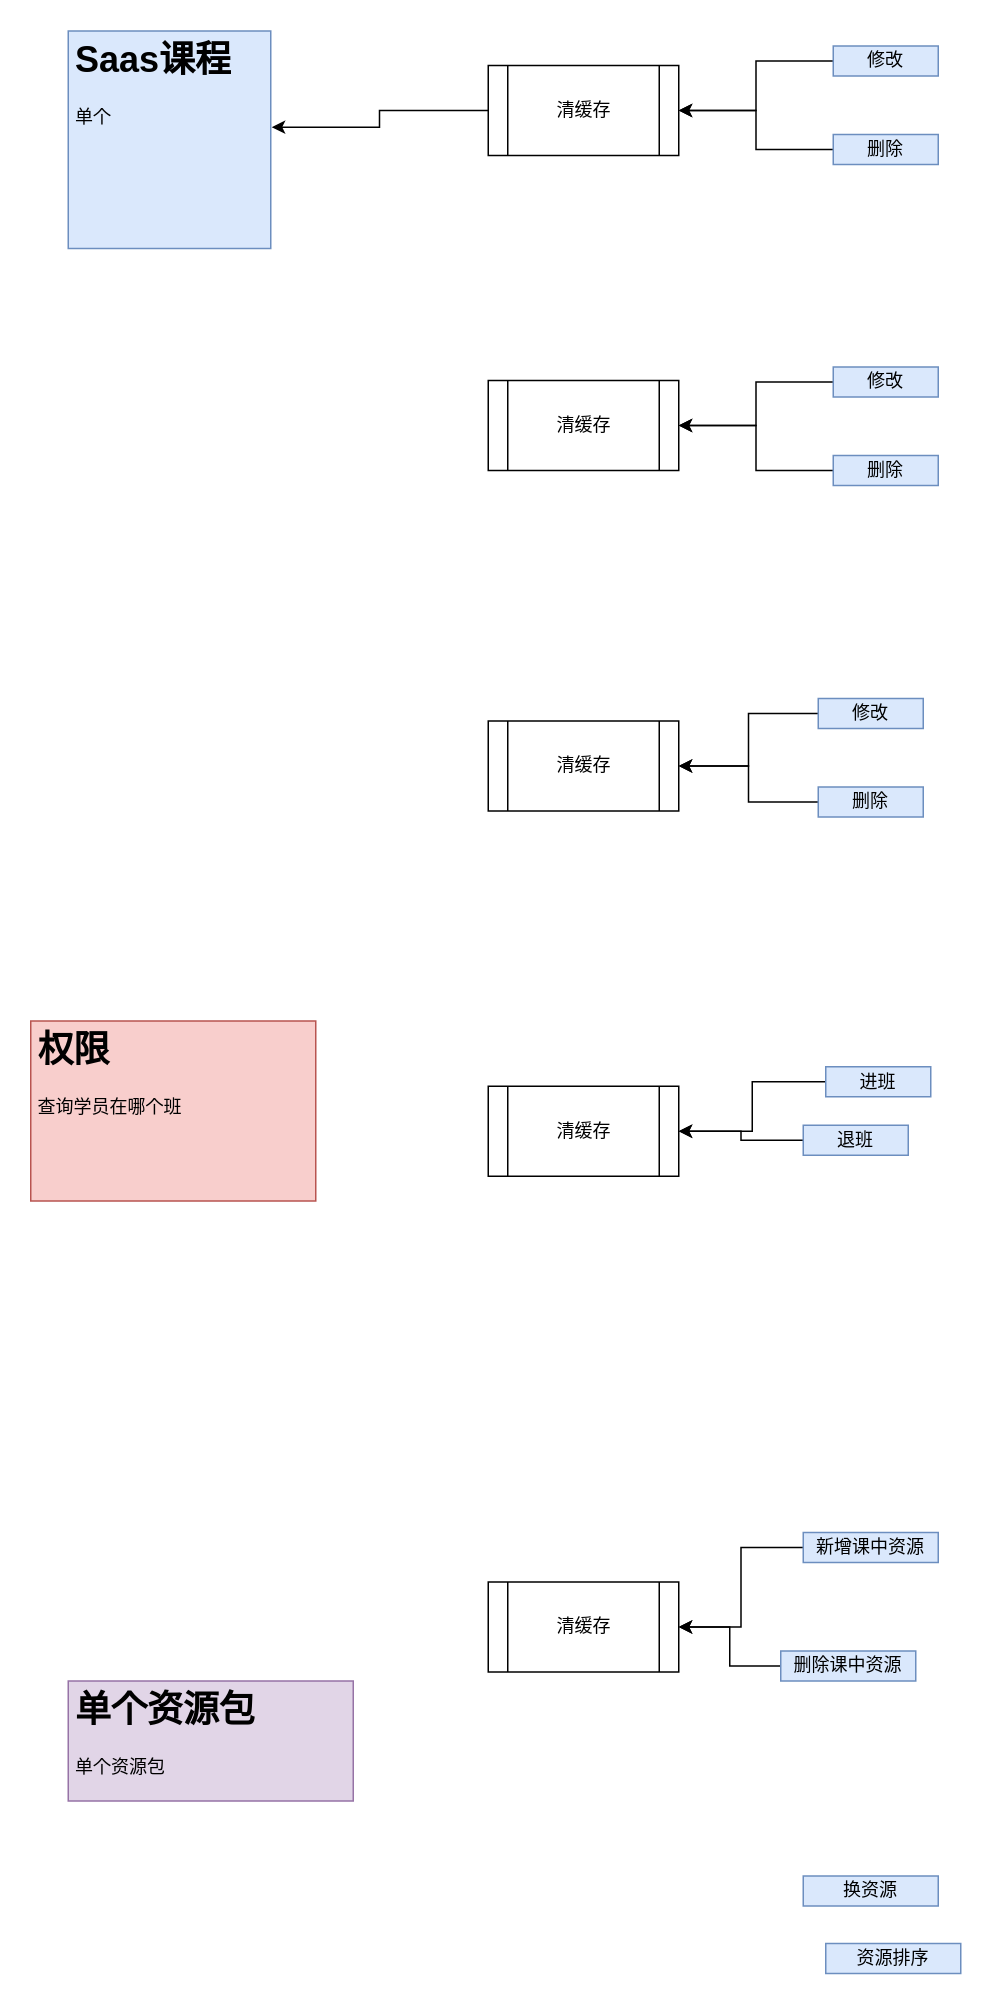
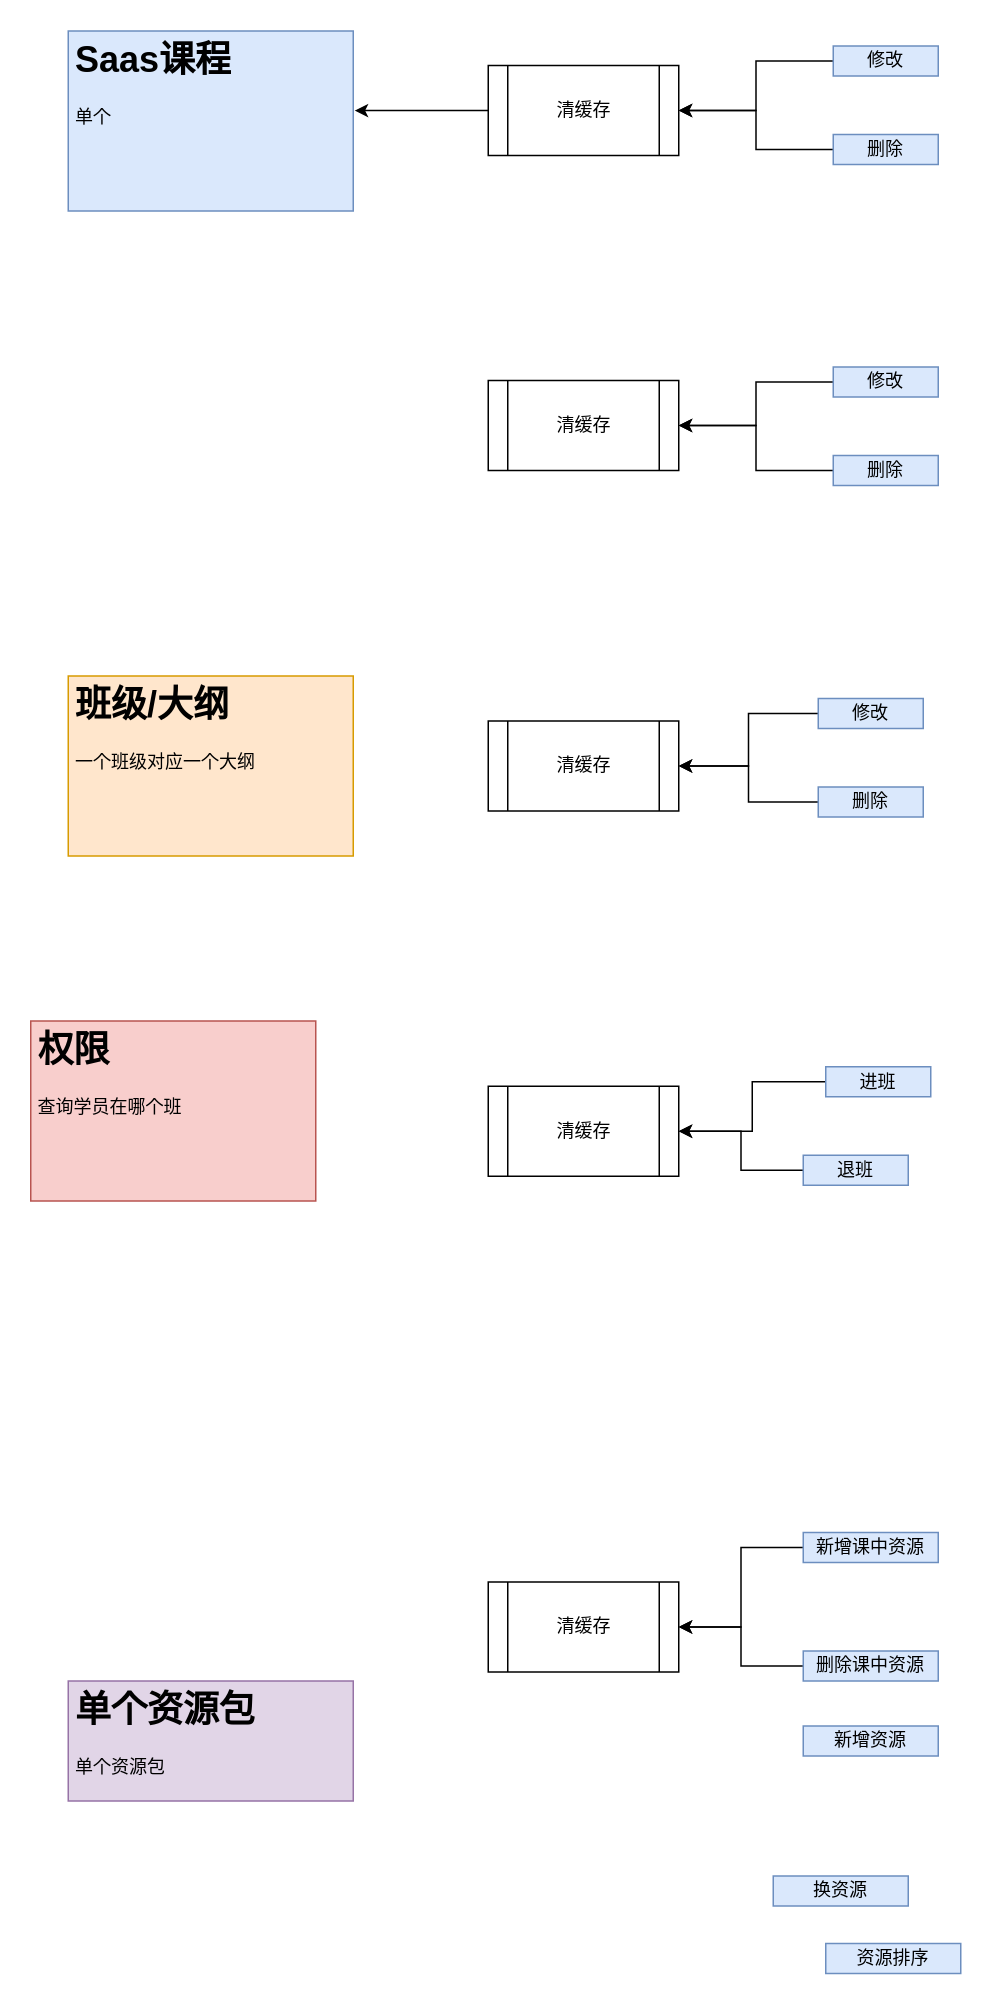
node "Saas课程单个": size 203x218 -> 285x180
node "班级/大纲一个班级对应一个大纲": added
node "退班": moved (856, 1140) -> (856, 1170)
node "删除课中资源": moved (848, 1666) -> (871, 1666)
node "新增资源": added
node "换资源": moved (871, 1891) -> (841, 1891)
